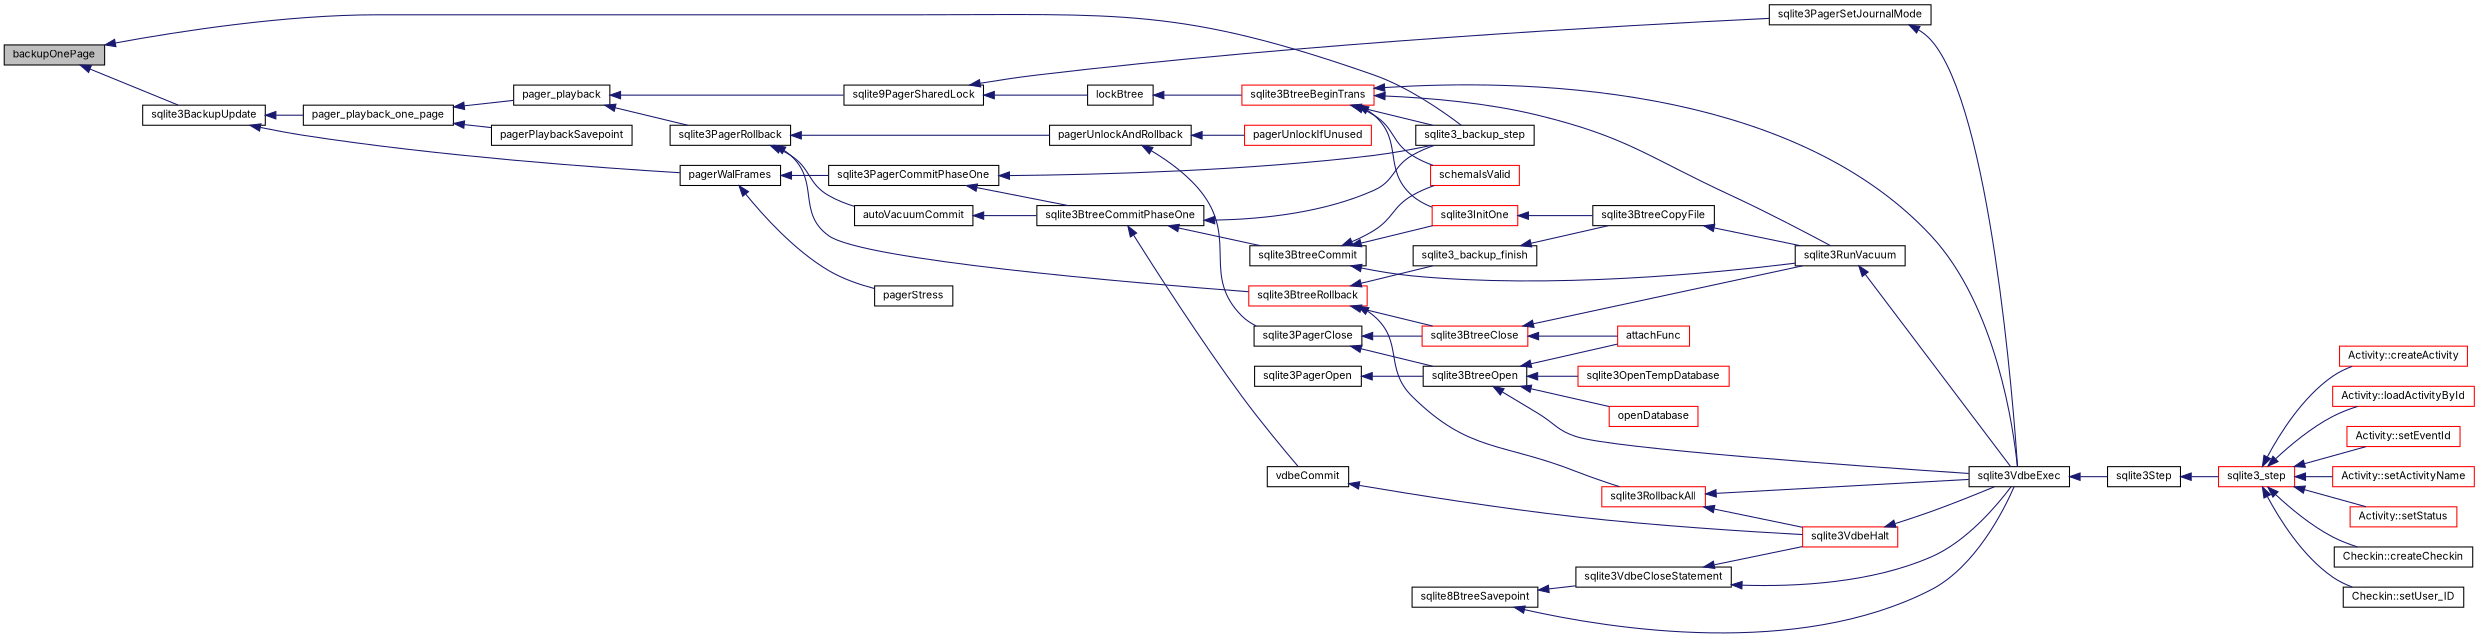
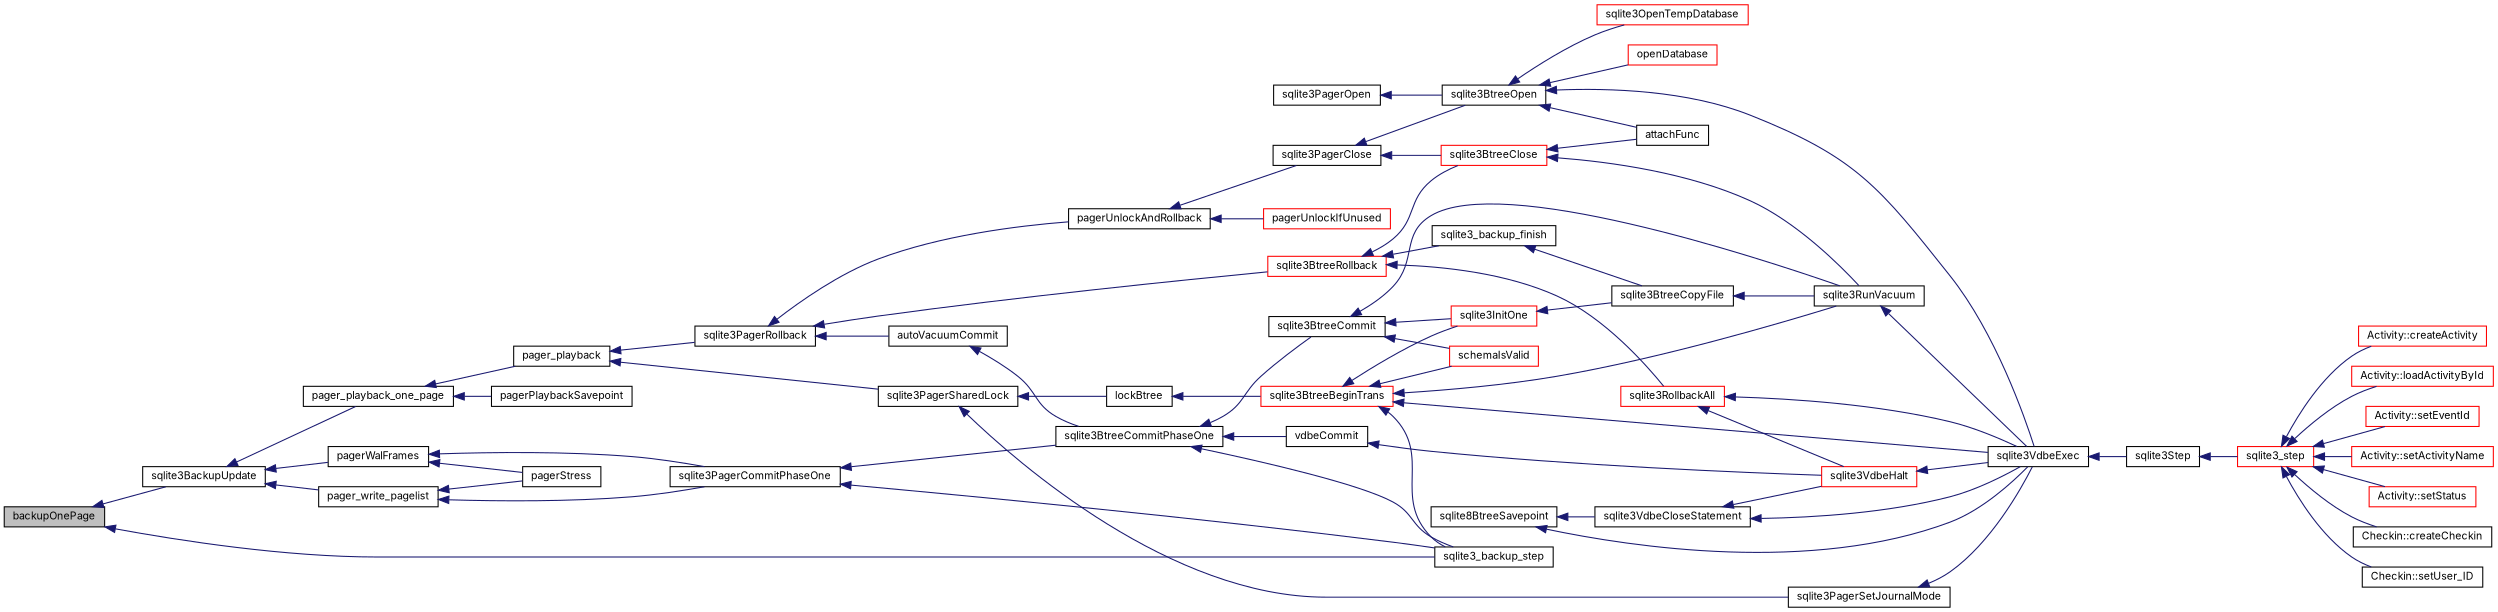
node "sqlite9PagerSharedLock": label "sqlite9PagerSharedLock" -> "sqlite3PagerSharedLock"
node "attachFunc": color red -> black
node "pager_write_pagelist": added
